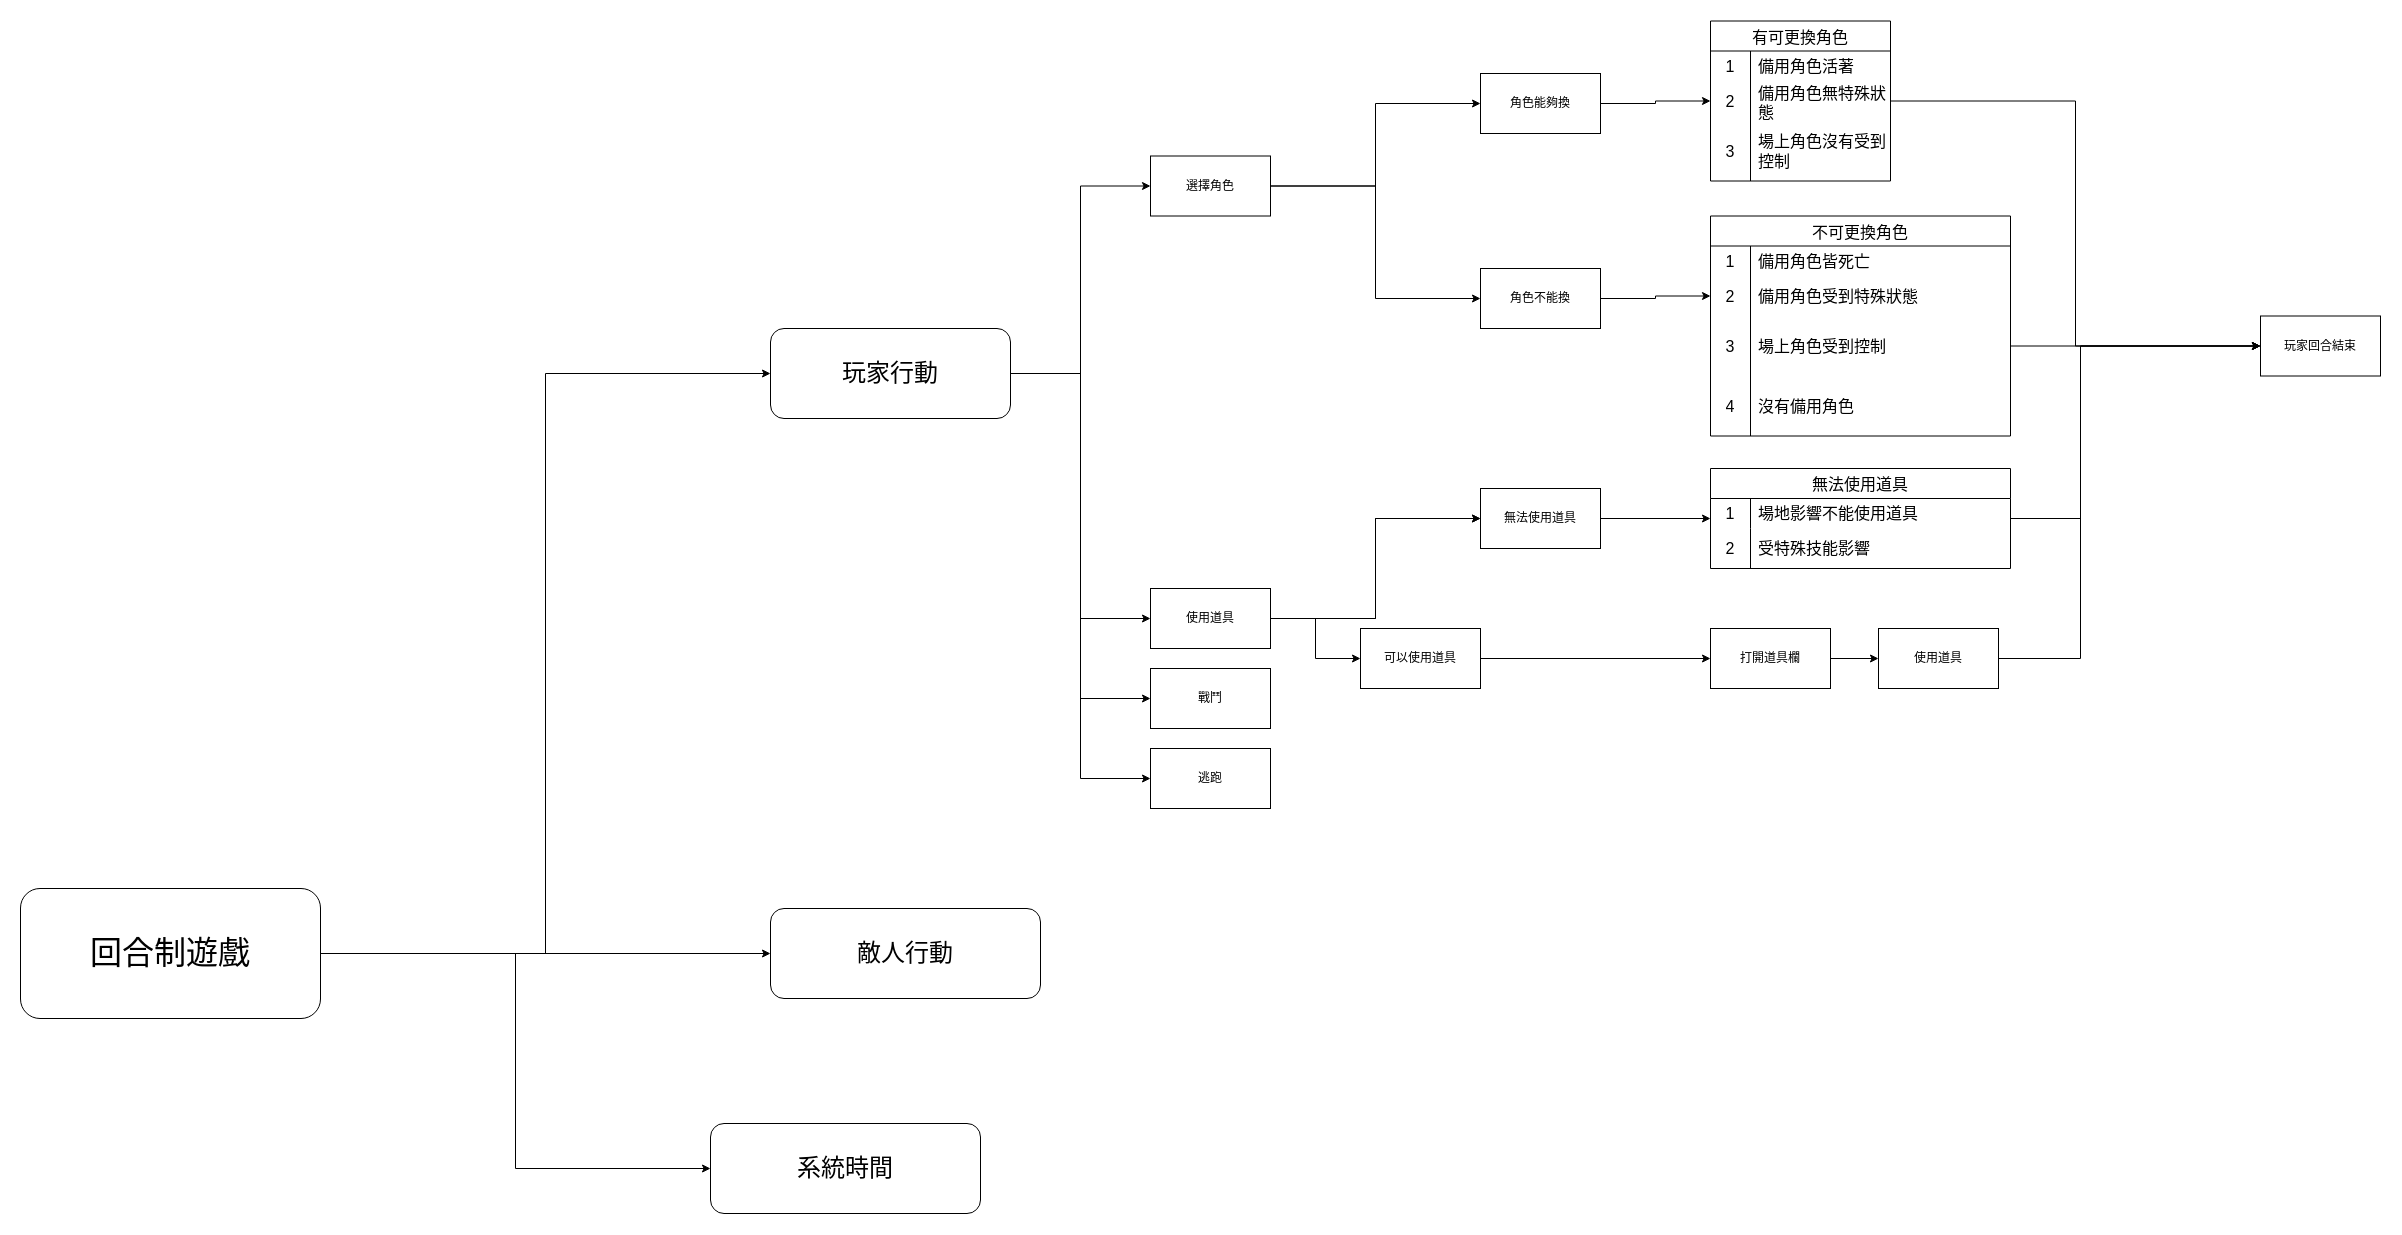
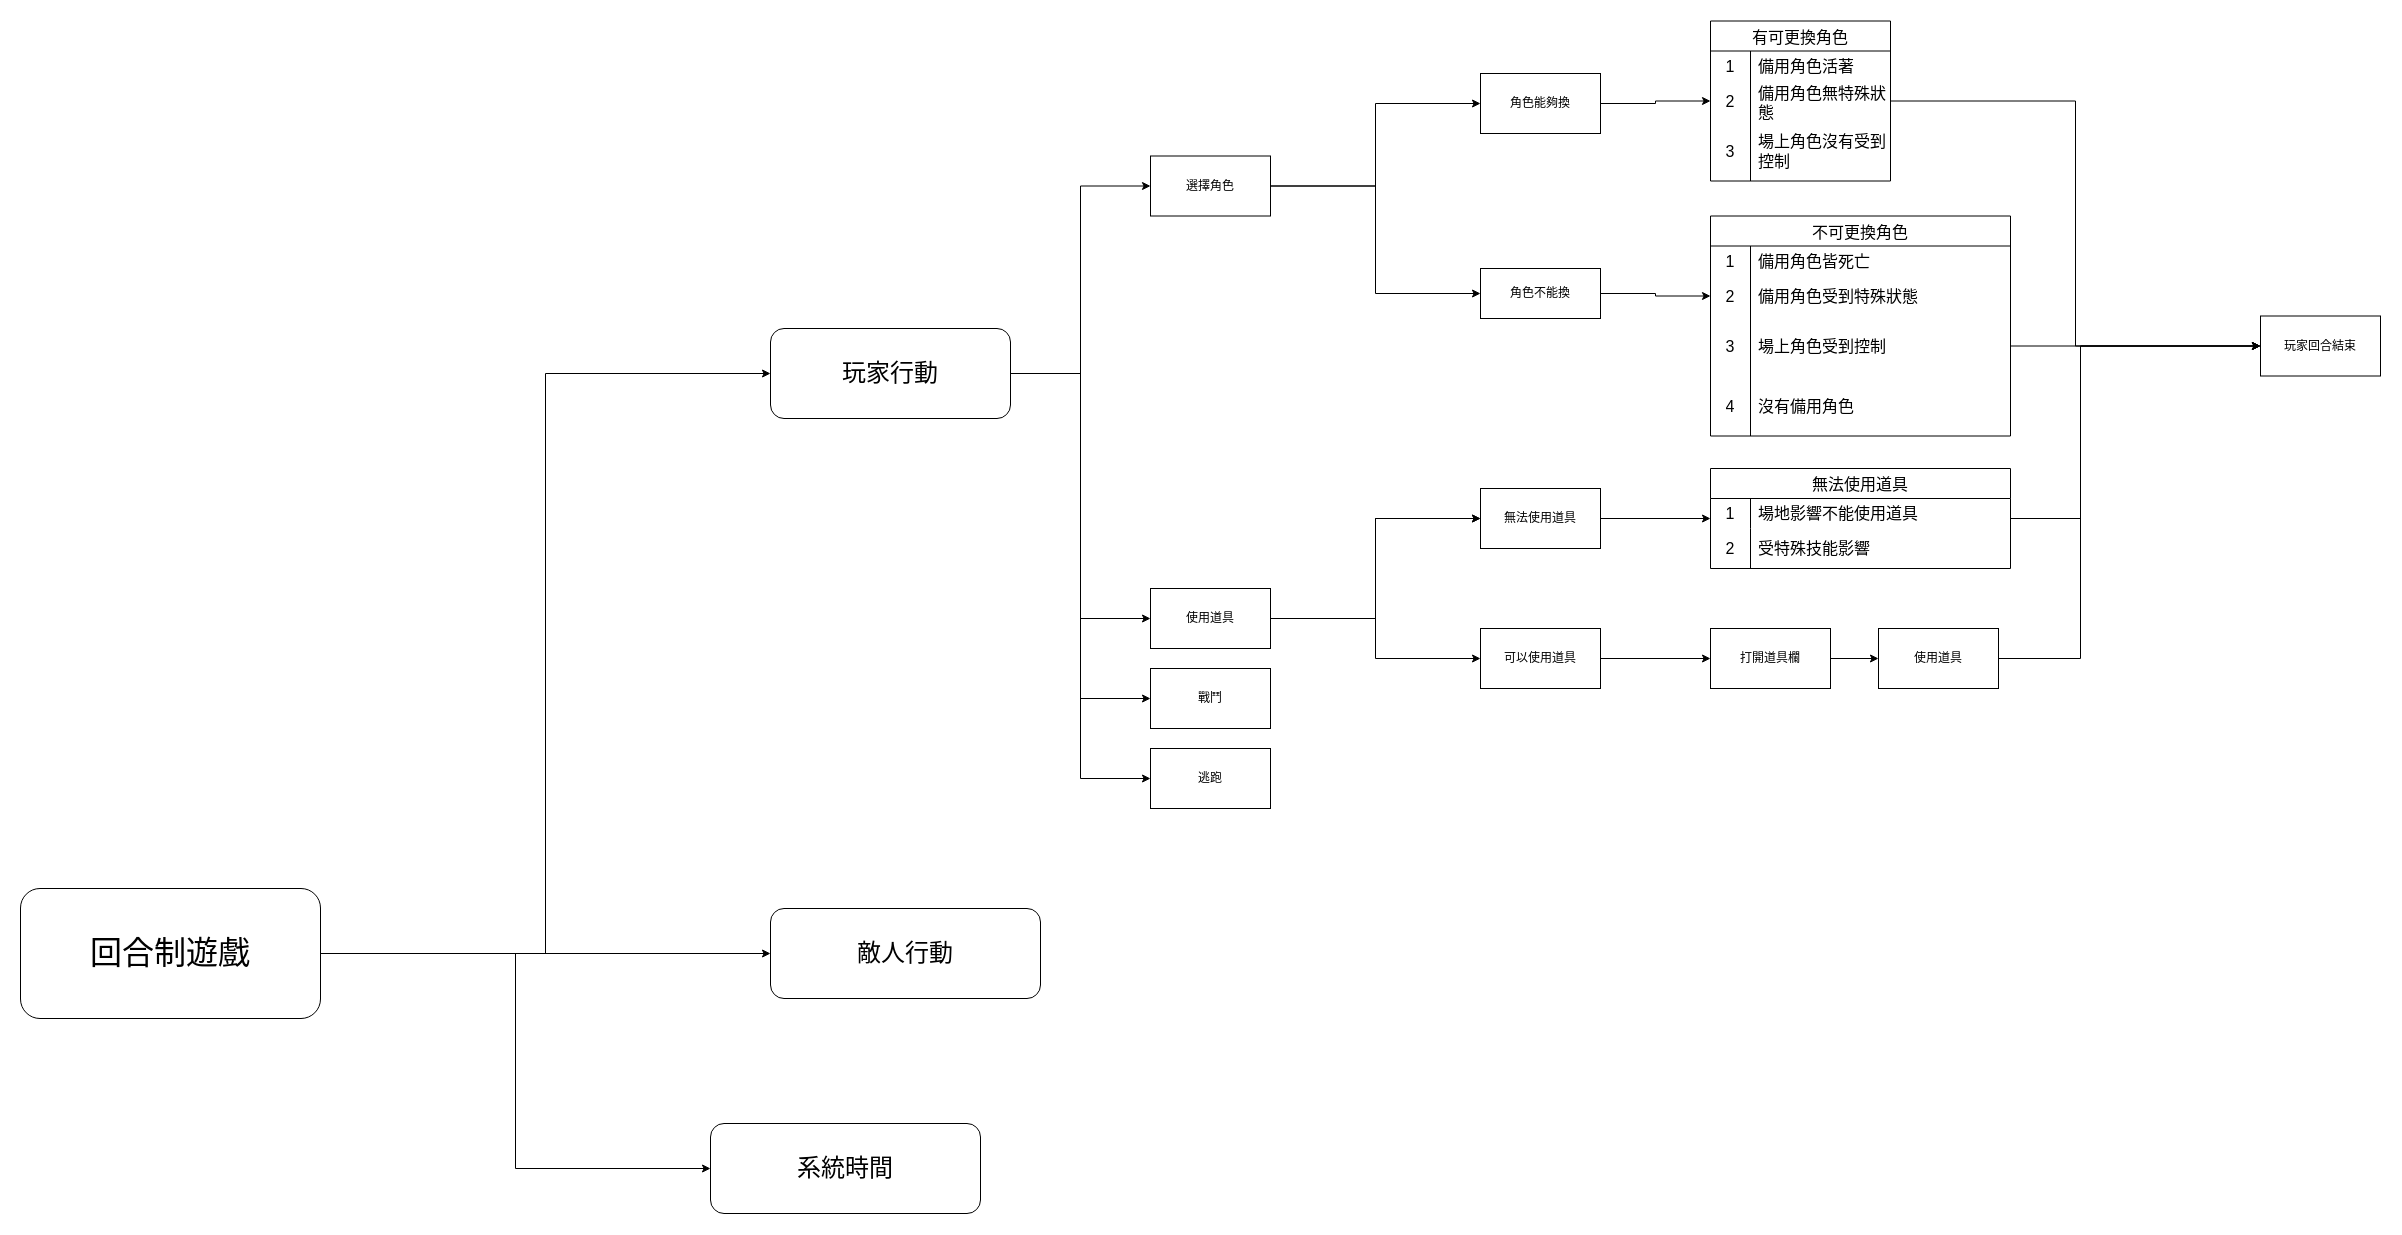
node "角色不能換": size 120x60 -> 120x50
node "可以使用道具": moved (1421, 659) -> (1541, 659)
